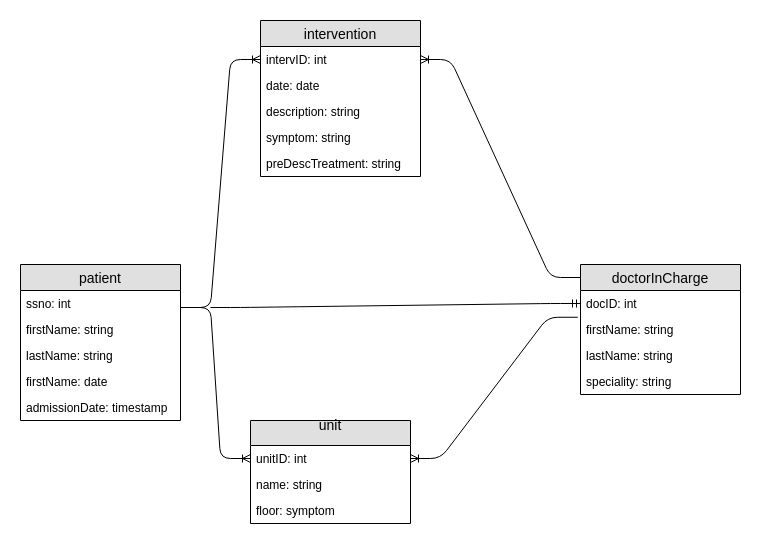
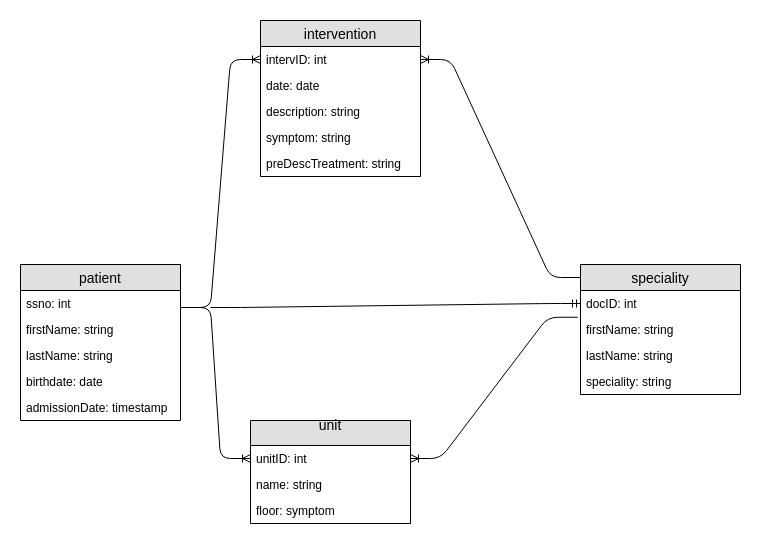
node "doctorInCharge": label "doctorInCharge" -> "speciality"
node "firstName: date": label "firstName: date" -> "birthdate: date"
